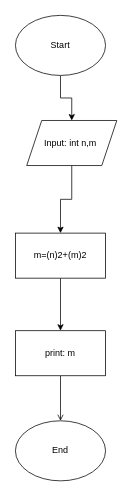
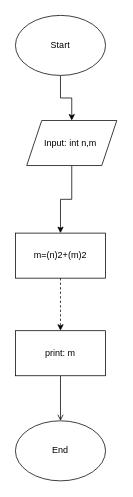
edge "m=(n)2+(m)2" -> "print: m": style solid -> dashed
